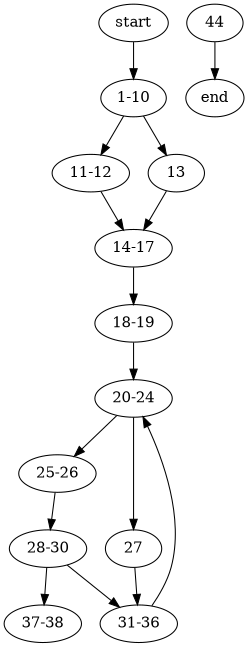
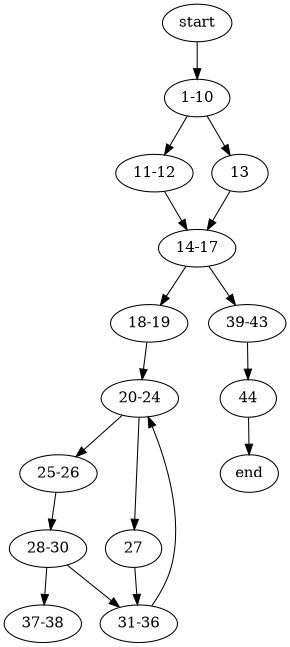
node "39-43": added
